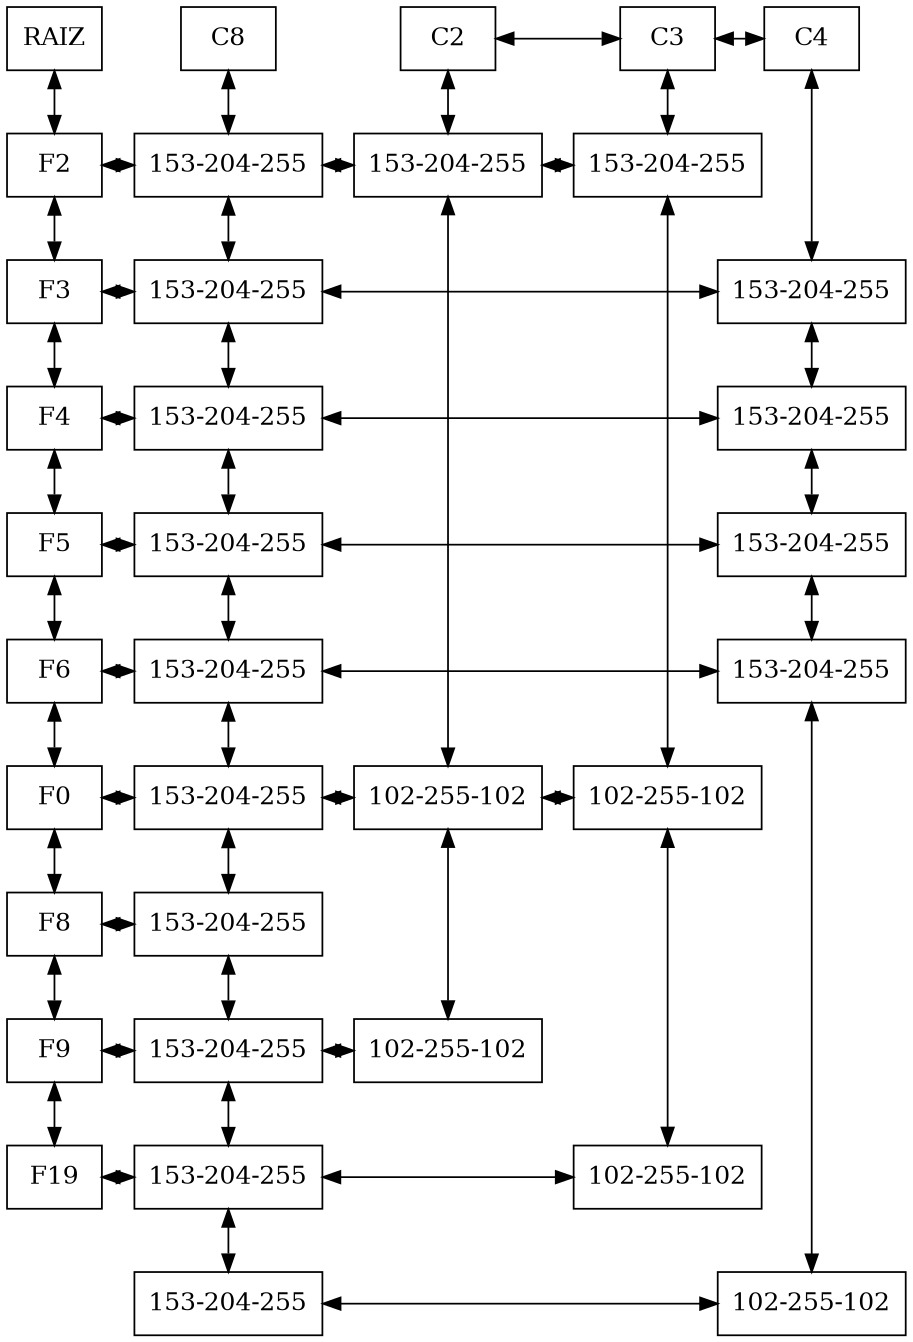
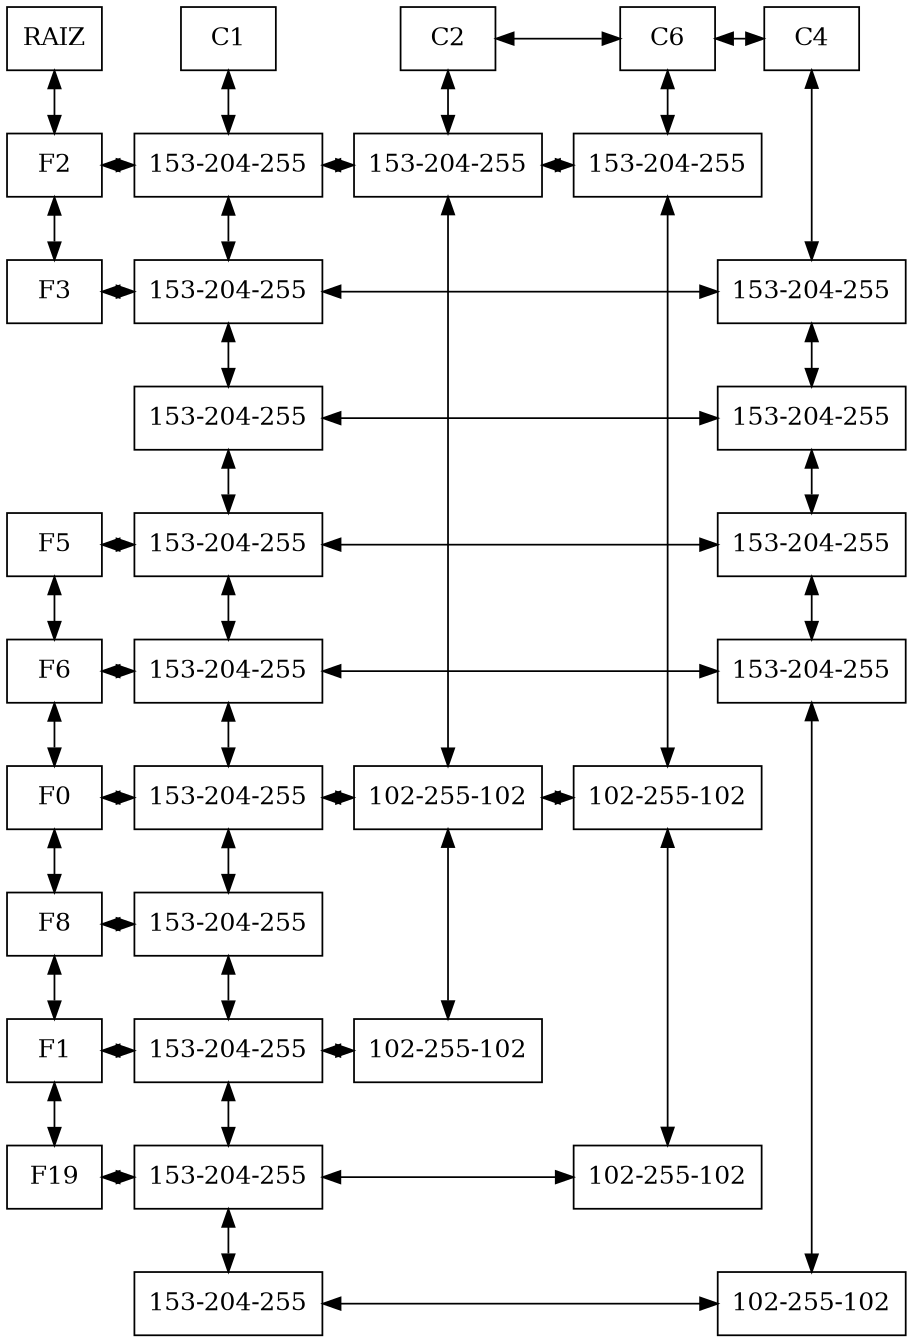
node "C8": label "C8" -> "C1"
node "C3": label "C3" -> "C6"
node "F4": removed
node "F9": label "F9" -> "F1"
